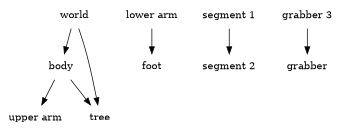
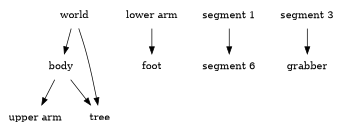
node "grabber 3": label "grabber 3" -> "segment 3"
node "segment 2": label "segment 2" -> "segment 6"
